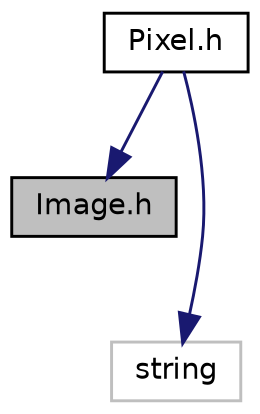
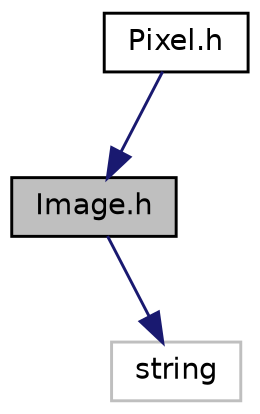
edge "Pixel.h" -> "string": now "Image.h" -> "string"
